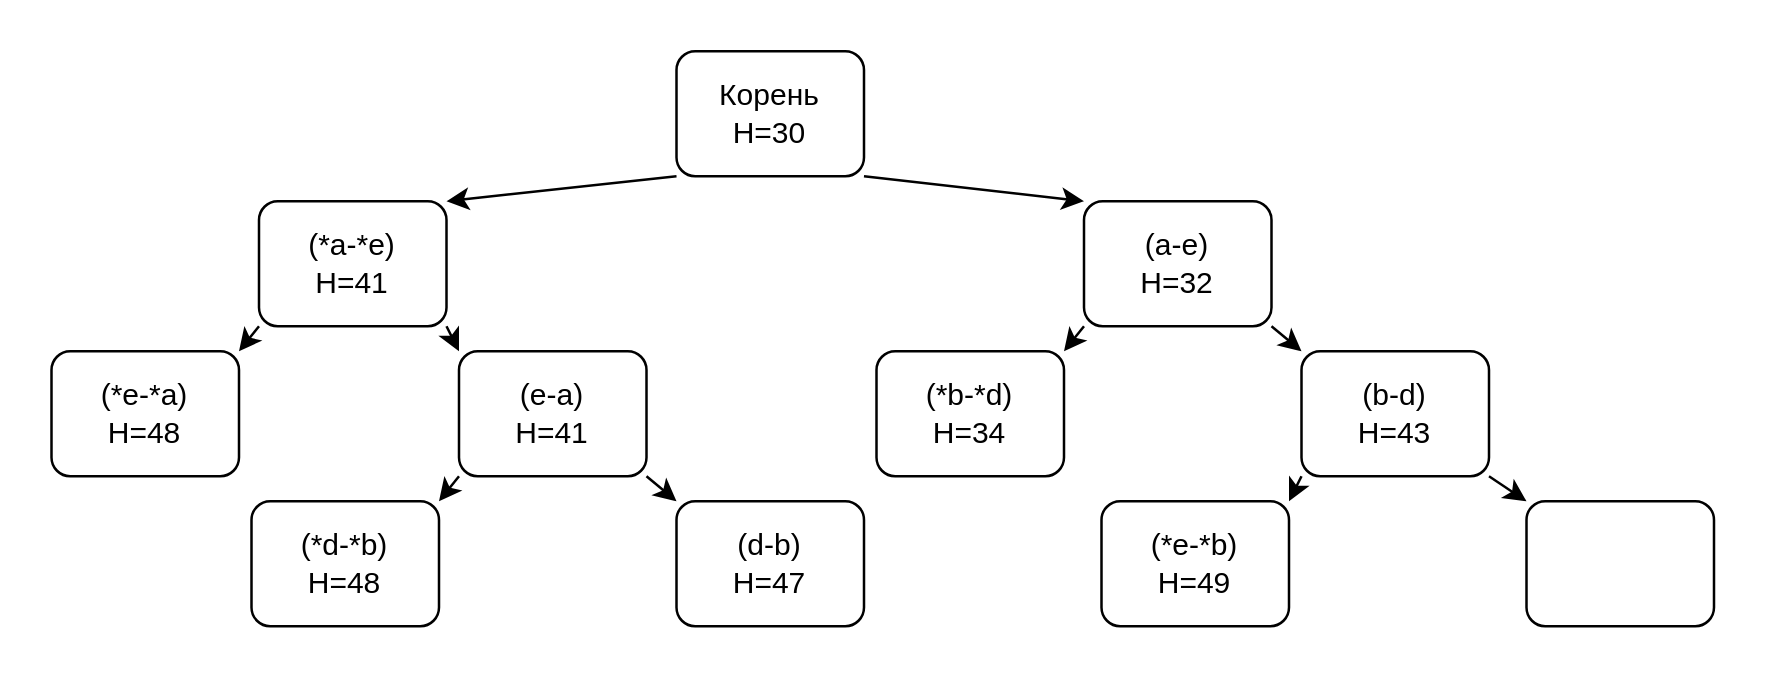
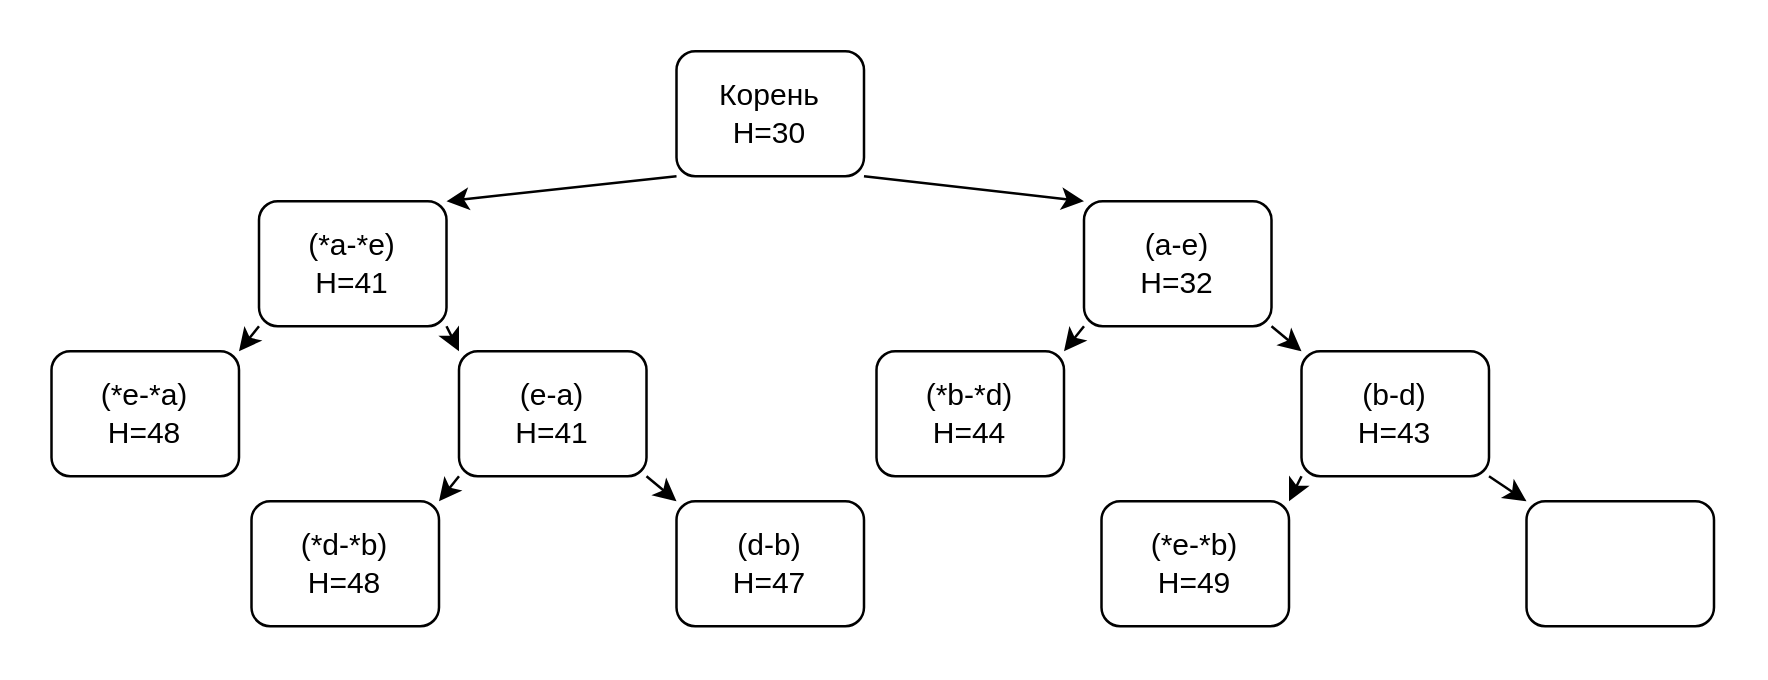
node "(*b-*d) H=34": label "(*b-*d) H=34" -> "(*b-*d) H=44"
